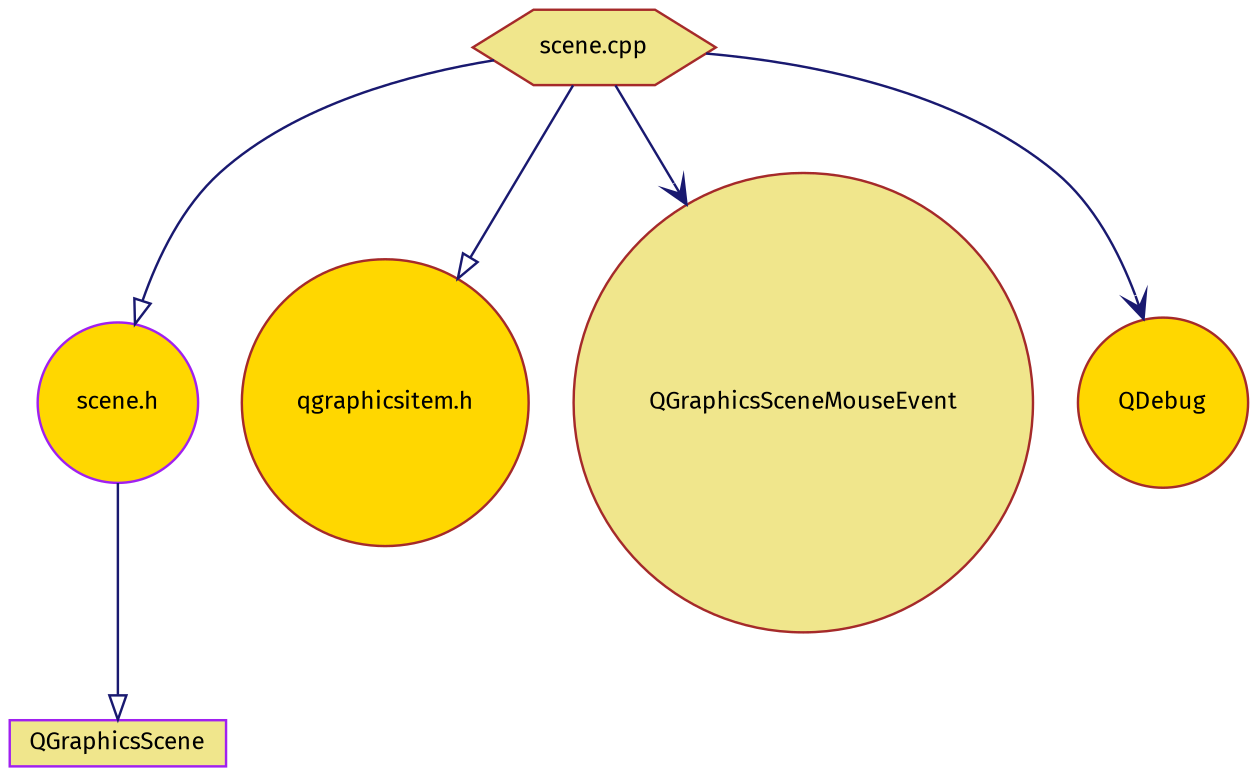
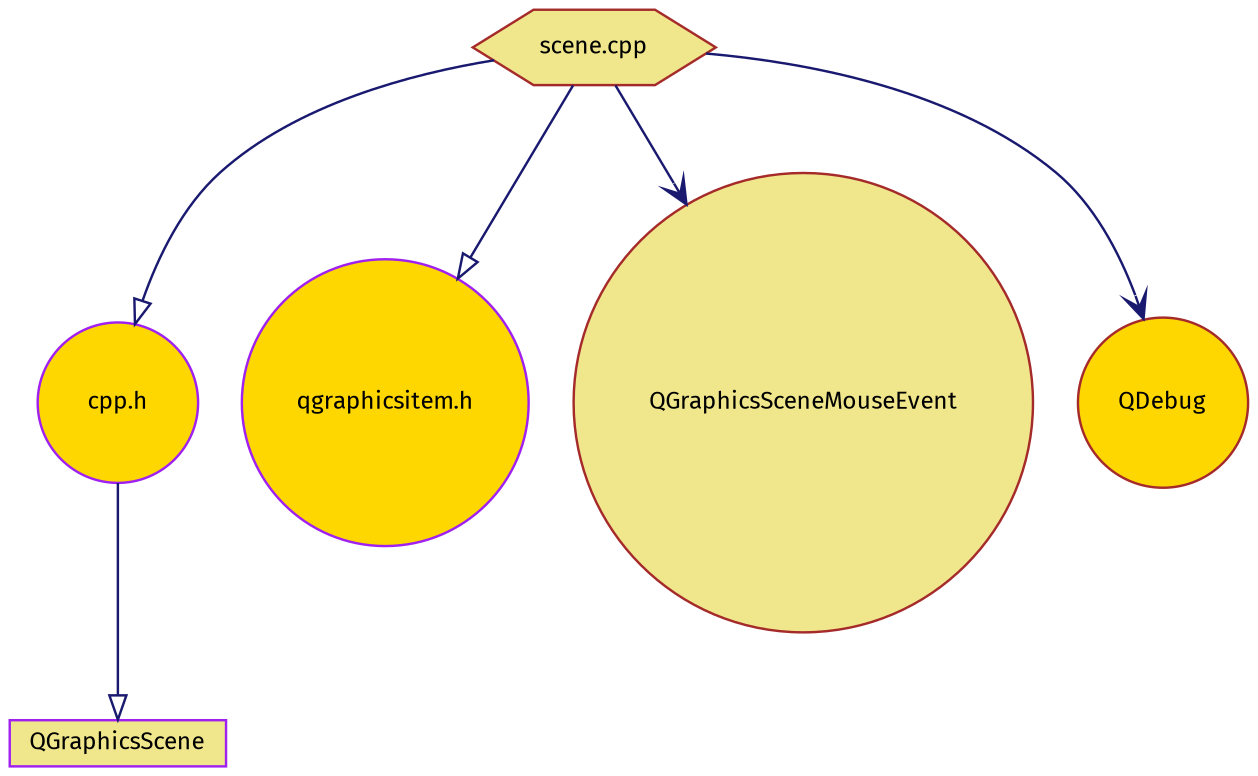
node "scene.h": label "scene.h" -> "cpp.h"
node "qgraphicsitem.h": color brown -> purple
